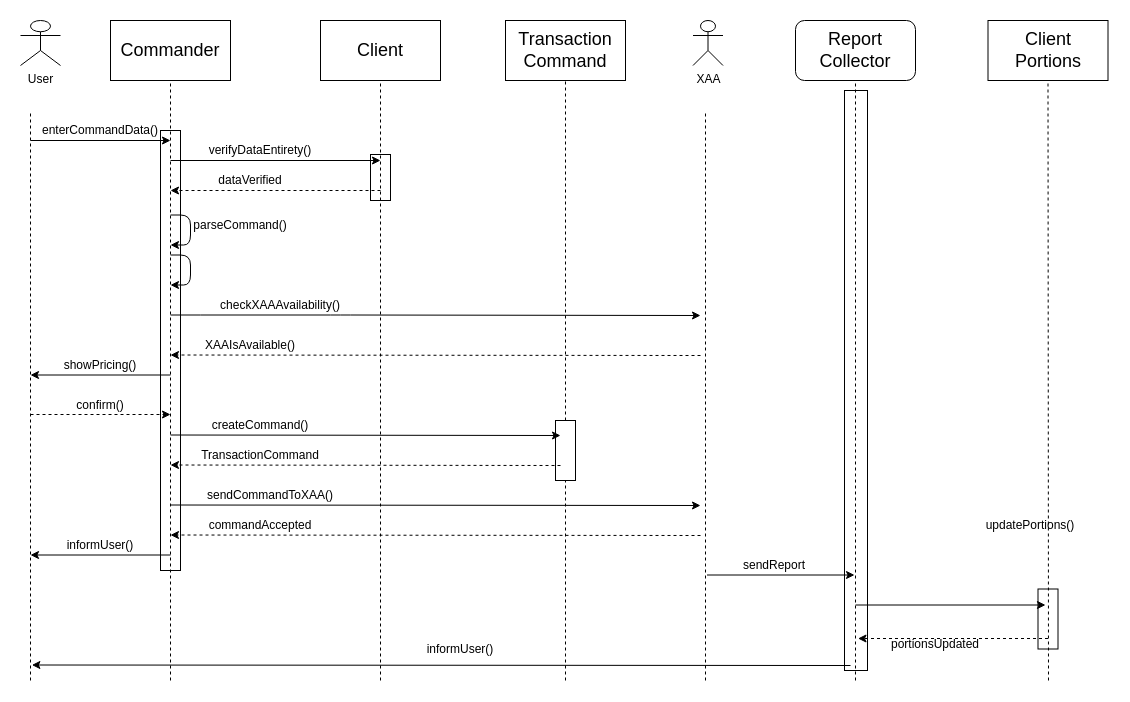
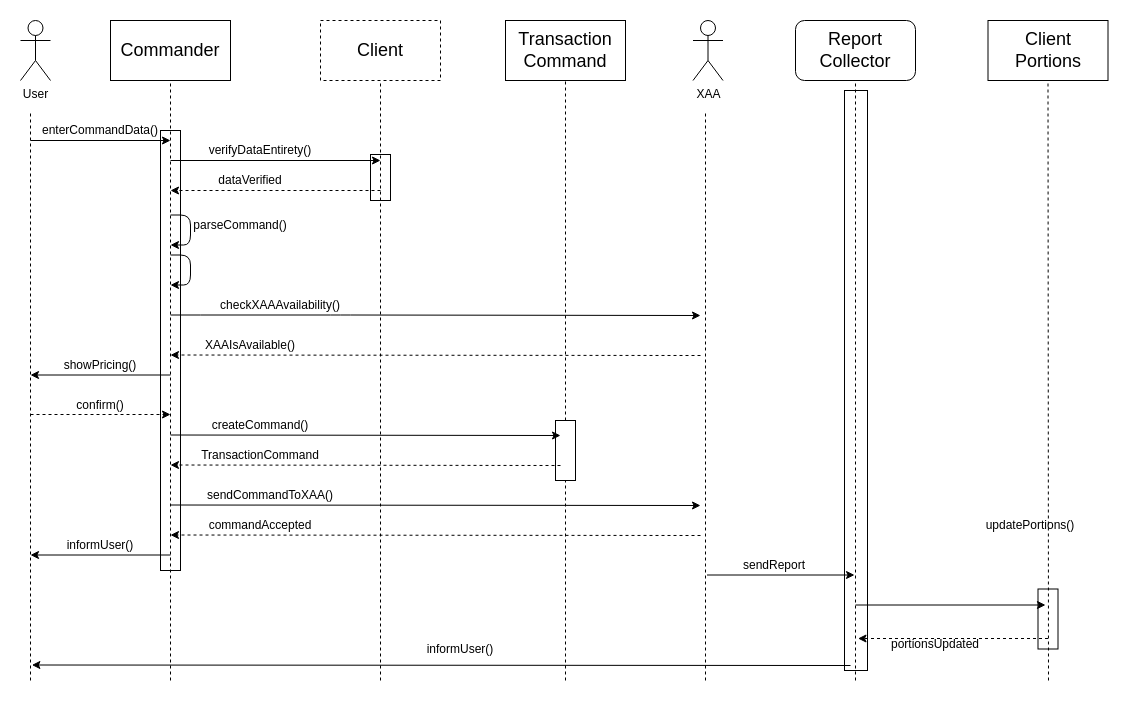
node "User": size 40x45 -> 30x60
node "XAA": size 30x45 -> 30x60
node "Client": style solid -> dashed
